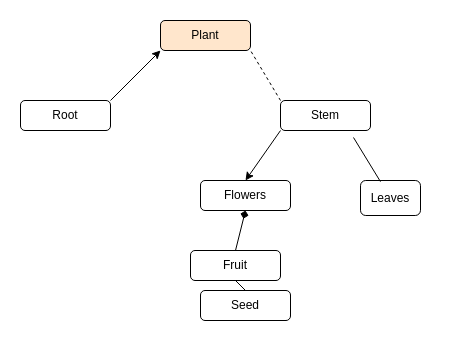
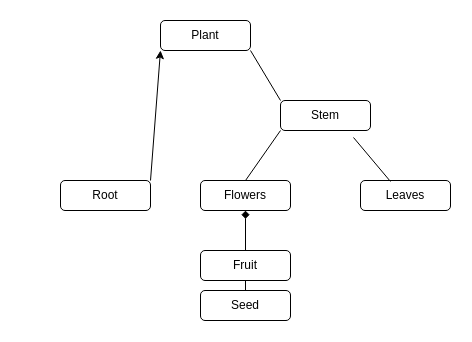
node "Plant": fillcolor #ffe6cc -> #ffffff
edge "Plant" -- "Stem": style dashed -> solid
node "Root": moved (66, 116) -> (106, 196)
edge "Stem" -> "Flowers": arrowhead classic -> none
node "Leaves": size 60x35 -> 90x30
node "Fruit": moved (236, 266) -> (246, 266)
